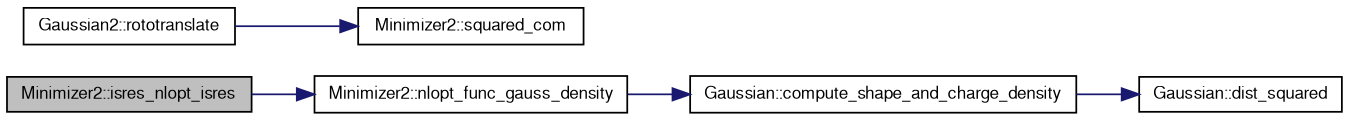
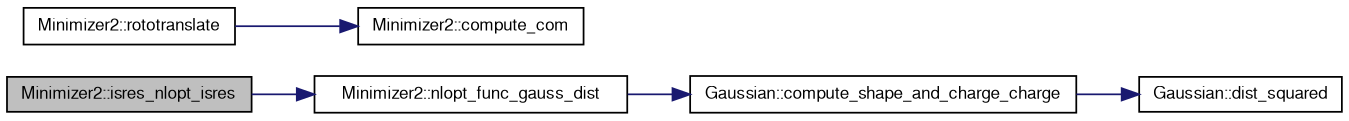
node "Gaussian2::rototranslate": label "Gaussian2::rototranslate" -> "Minimizer2::rototranslate"
node "Minimizer2::squared_com": label "Minimizer2::squared_com" -> "Minimizer2::compute_com"
node "Minimizer2::nlopt_func_gauss_density": label "Minimizer2::nlopt_func_gauss_density" -> "Minimizer2::nlopt_func_gauss_dist"
node "Gaussian::compute_shape_and_charge_density": label "Gaussian::compute_shape_and_charge_density" -> "Gaussian::compute_shape_and_charge_charge"
